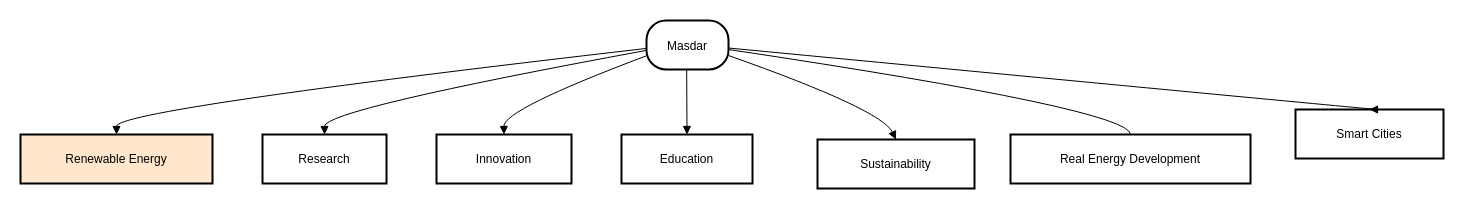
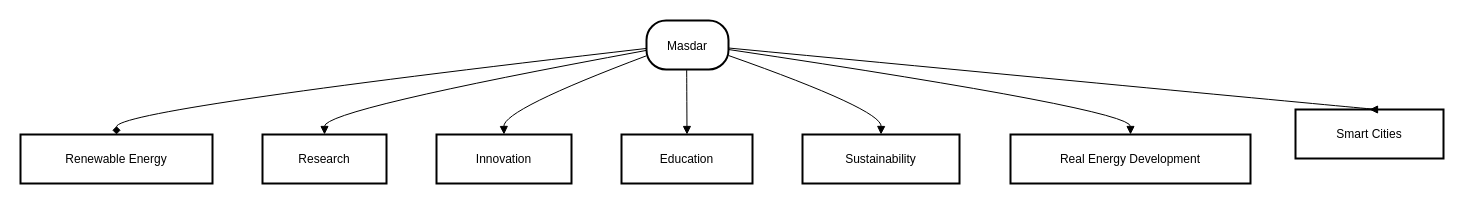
edge "Masdar" -- "Real Energy Development": arrowhead none -> block
edge "Masdar" -> "Renewable Energy": arrowhead block -> diamond
node "Renewable Energy": fillcolor #ffe6cc -> #ffffff
node "Sustainability": moved (896, 164) -> (881, 159)
